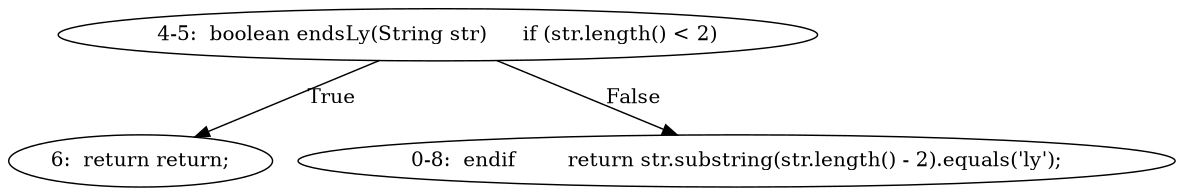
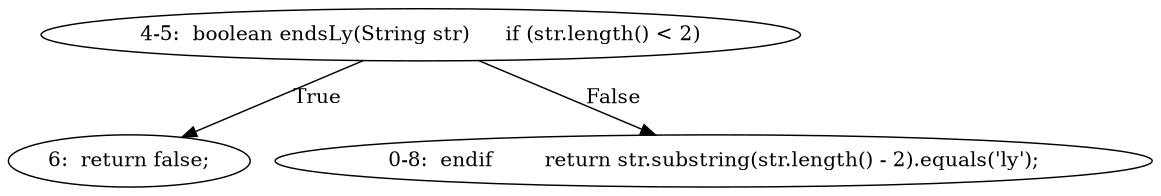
node "6:  return return;": label "6:  return return;" -> "6:  return false;"
